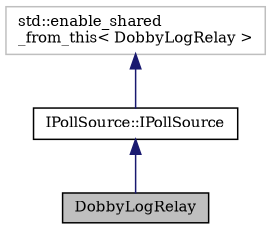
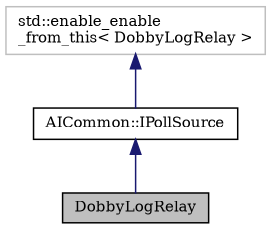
node "std::enable_shared _from_this< DobbyLogRelay >": label "std::enable_shared _from_this< DobbyLogRelay >" -> "std::enable_enable _from_this< DobbyLogRelay >"
node "IPollSource::IPollSource": label "IPollSource::IPollSource" -> "AICommon::IPollSource"
